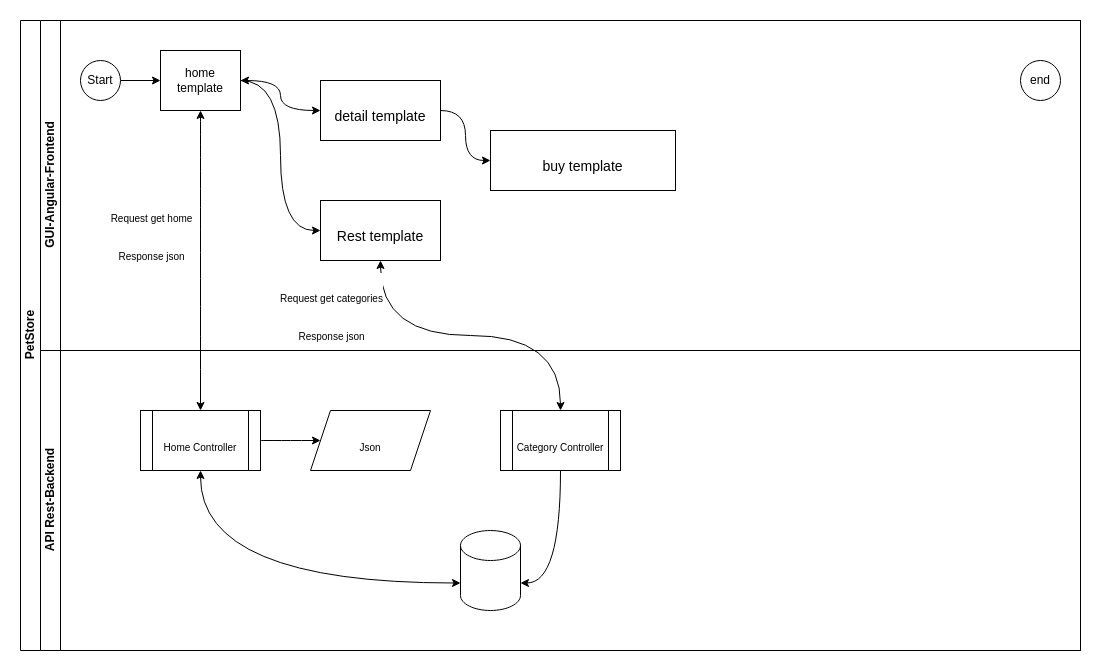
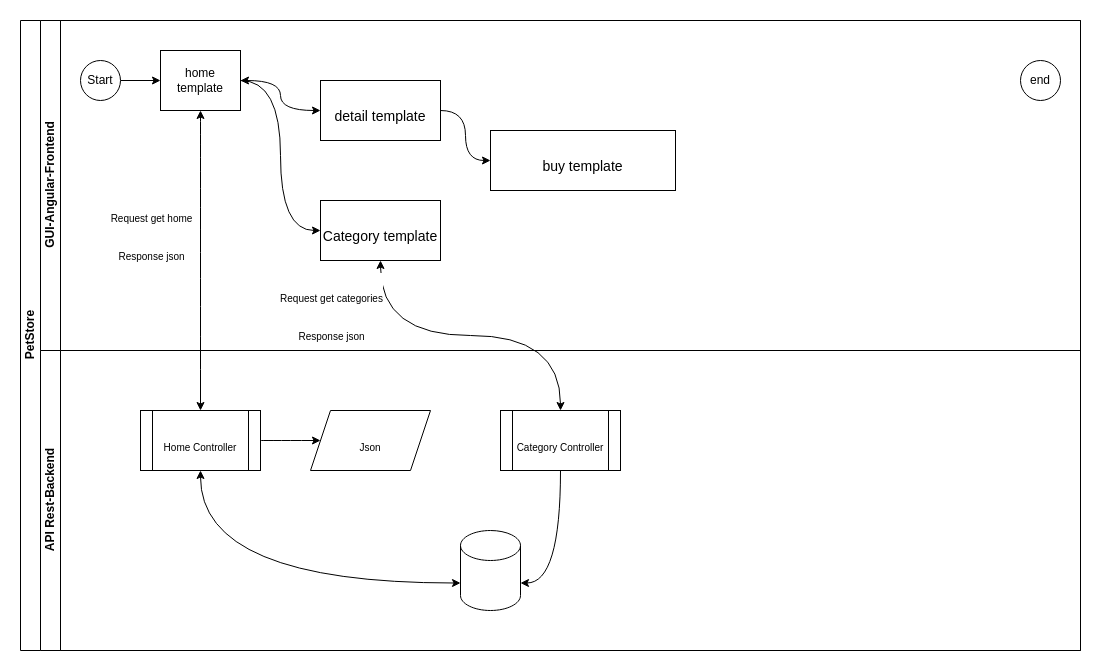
node "Rest template": label "Rest template" -> "Category template"
